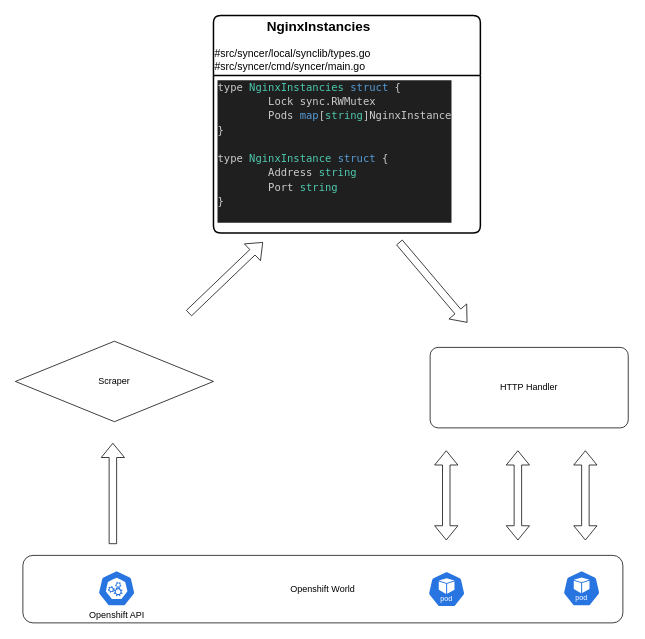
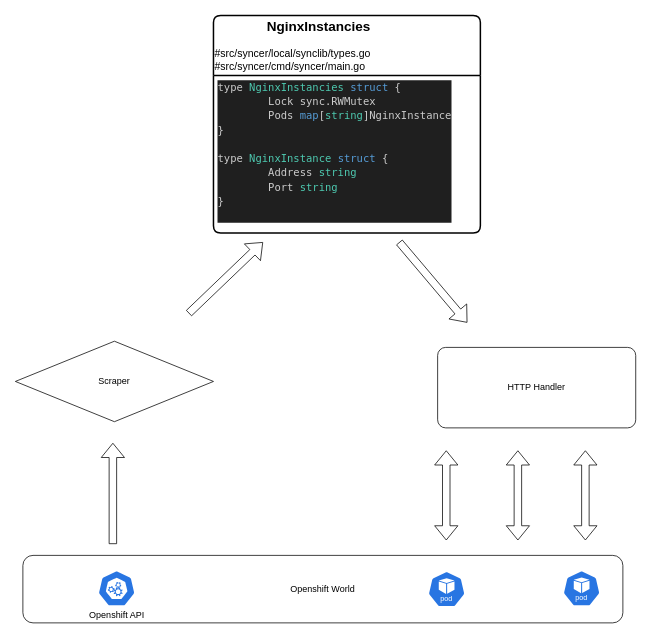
node "HTTP Handler": moved (529, 388) -> (537, 388)
